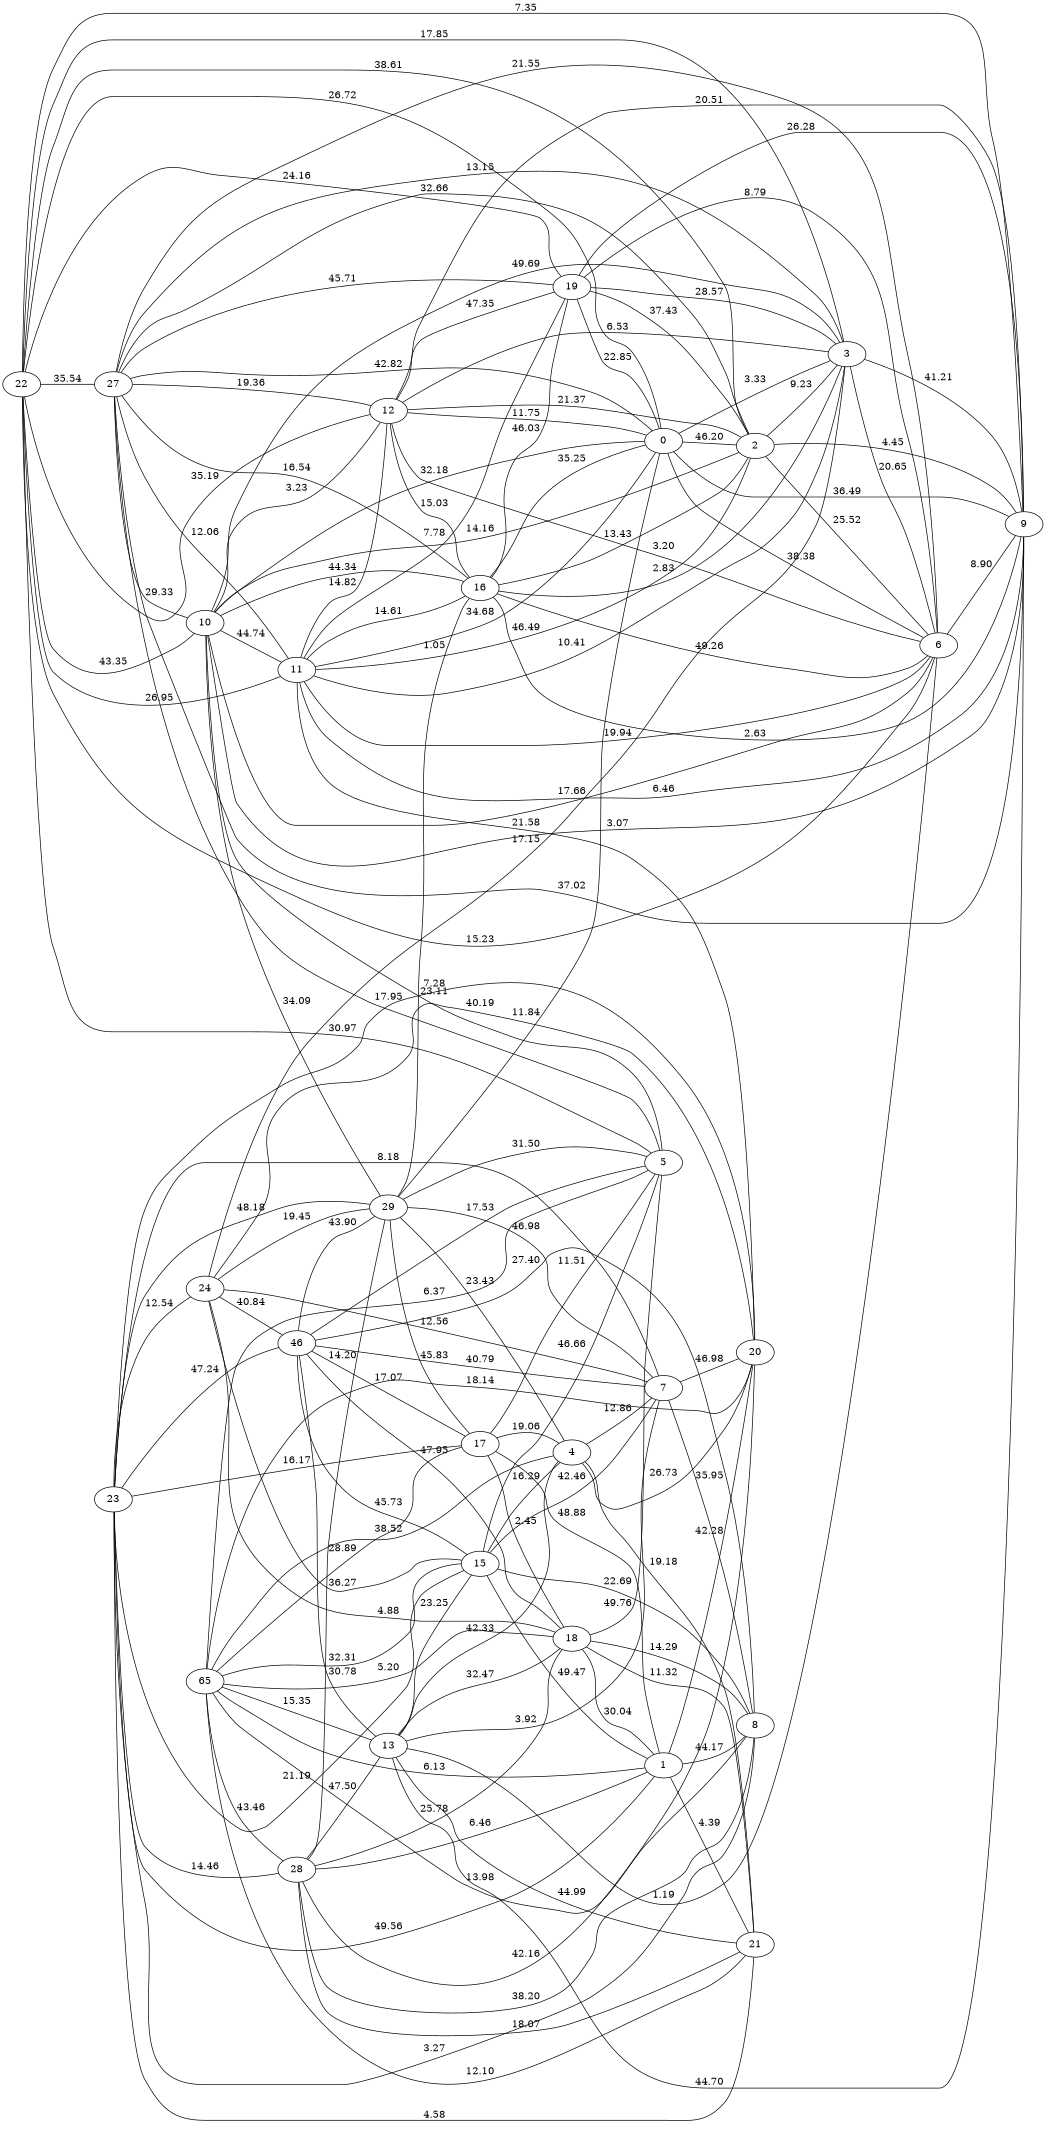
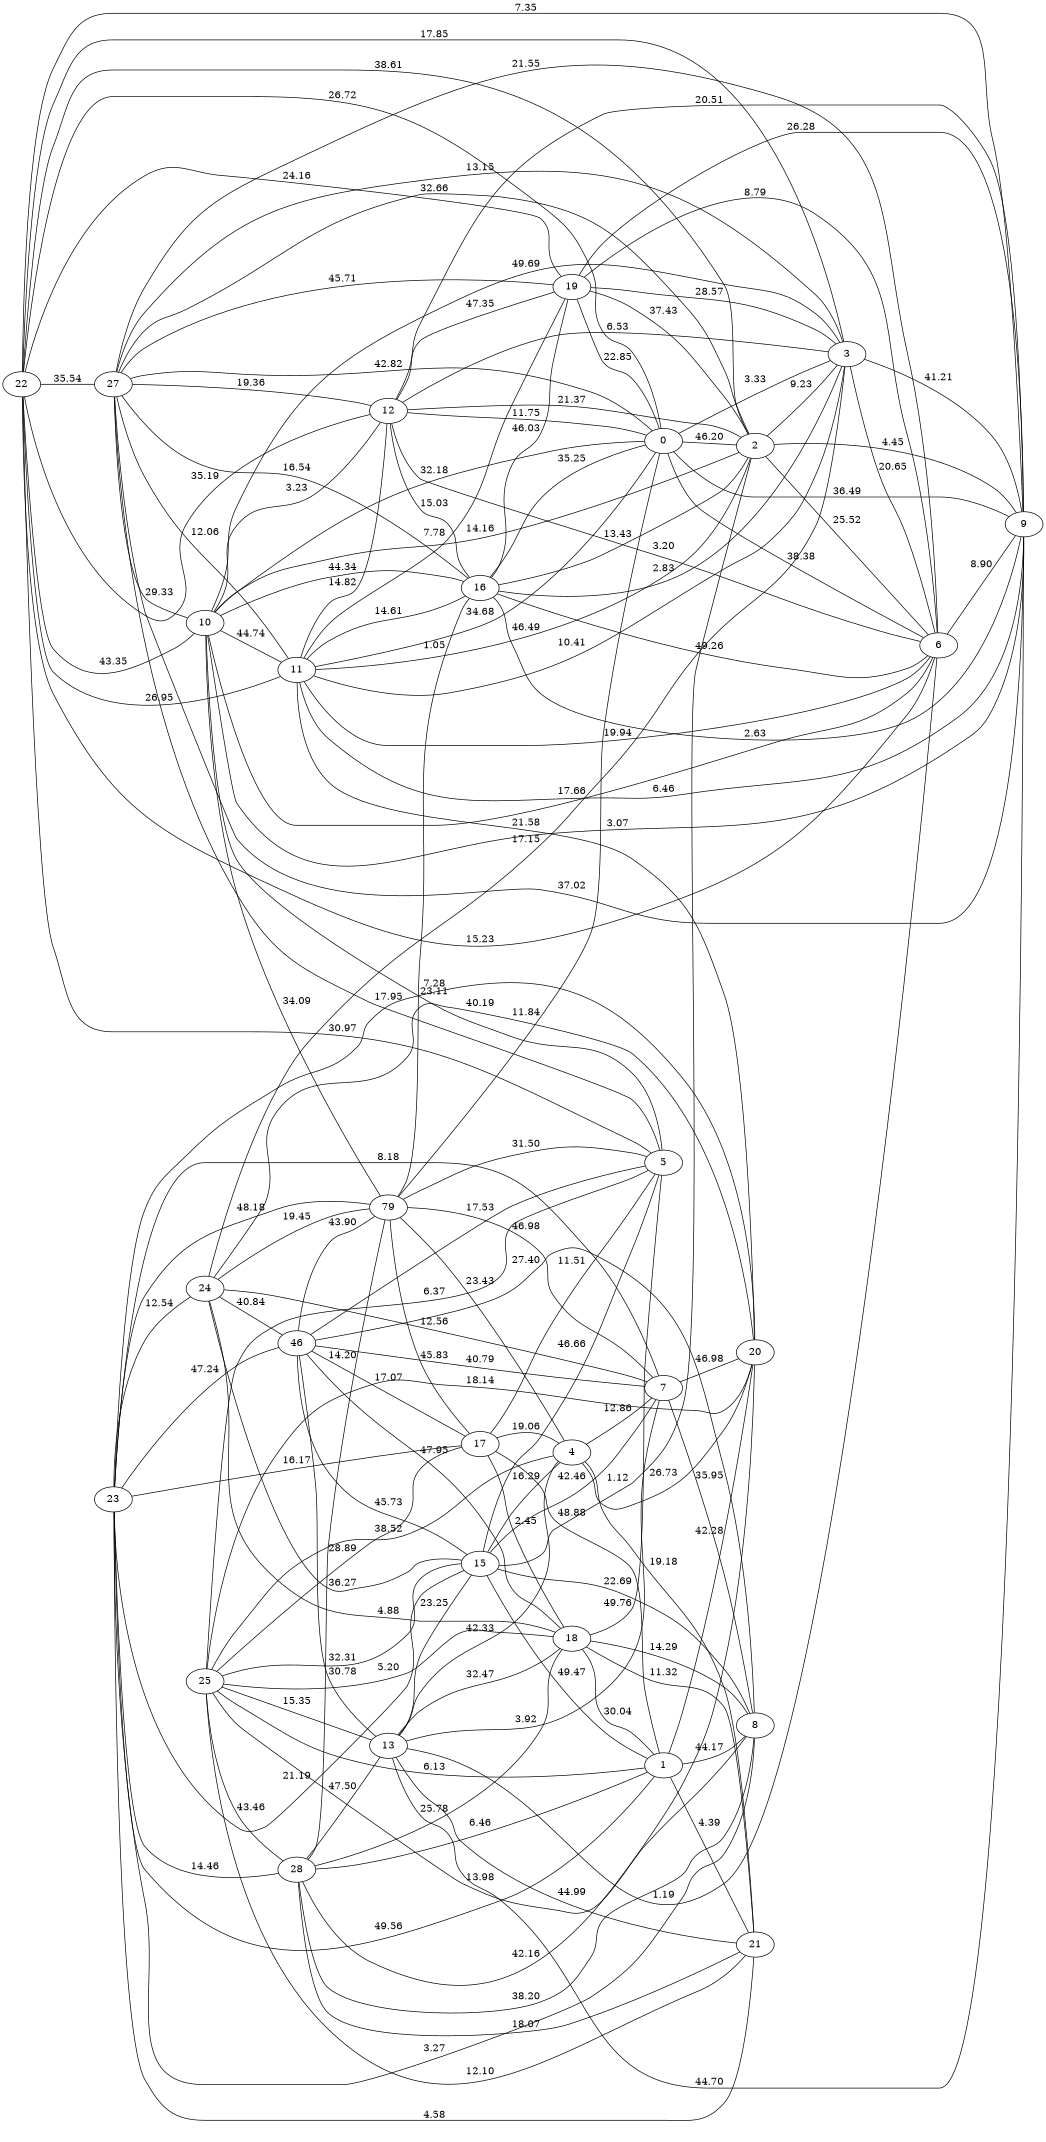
edge "2" -- "15": added, label "1.12"
node "29": label "29" -> "79"
node "65": label "65" -> "25"
